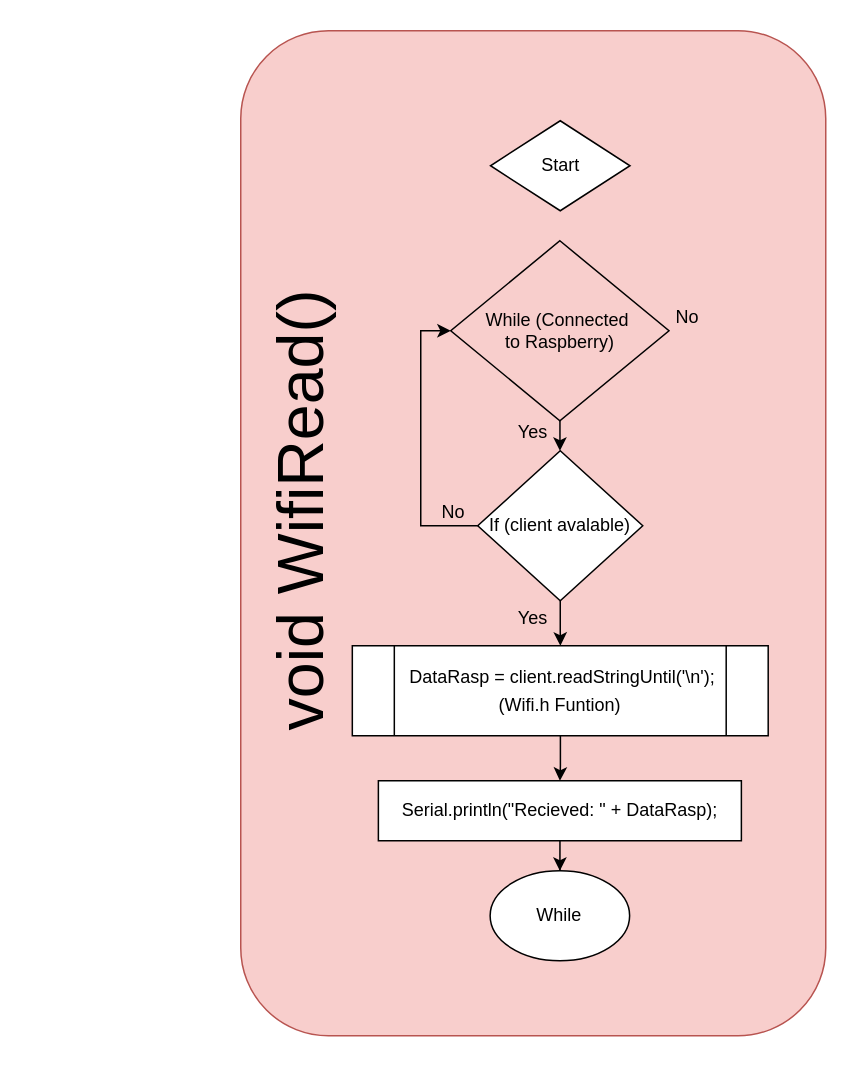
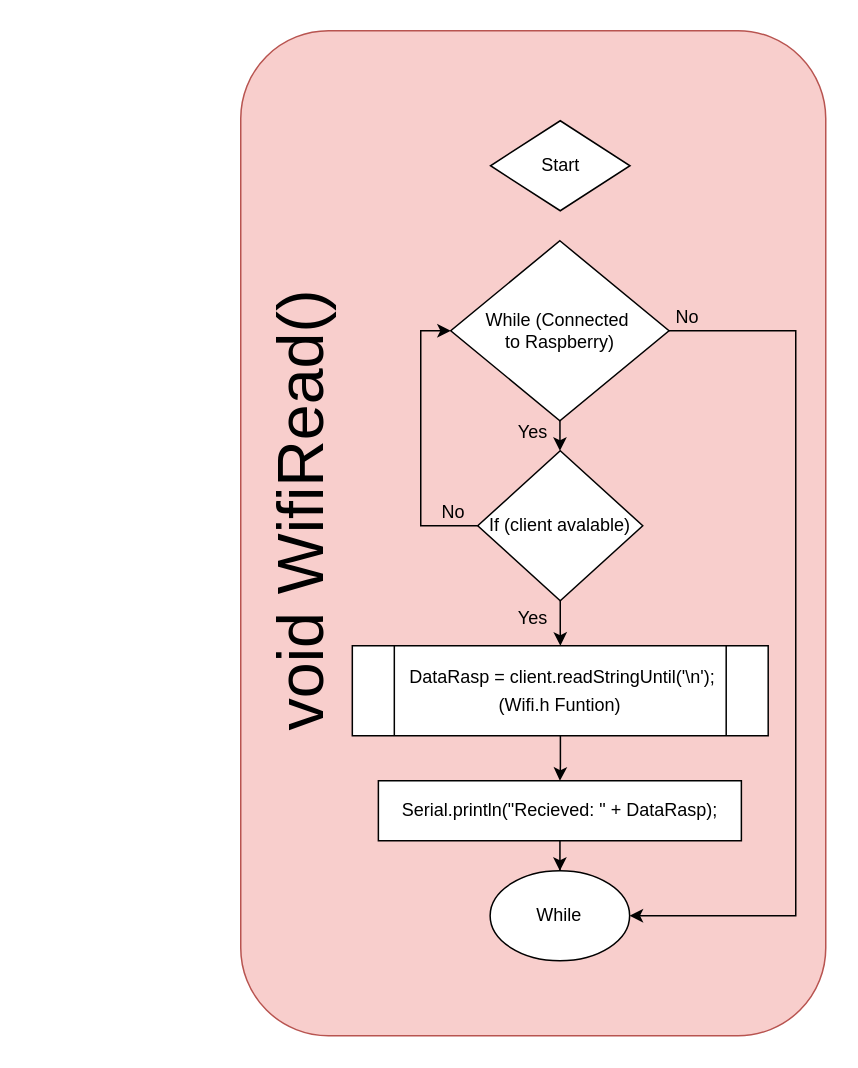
node "While (Connected to Raspberry)": fillcolor #f8cecc -> #ffffff
edge "While (Connected to Raspberry)" -> "While": added
